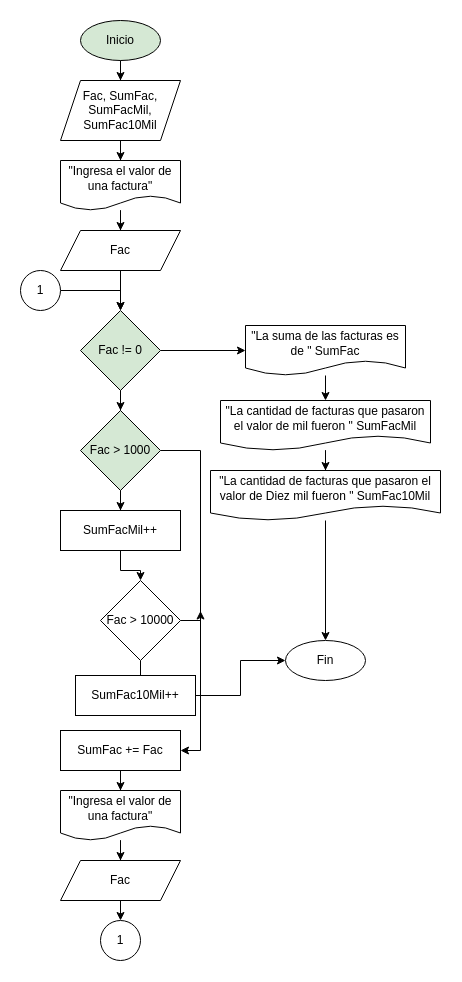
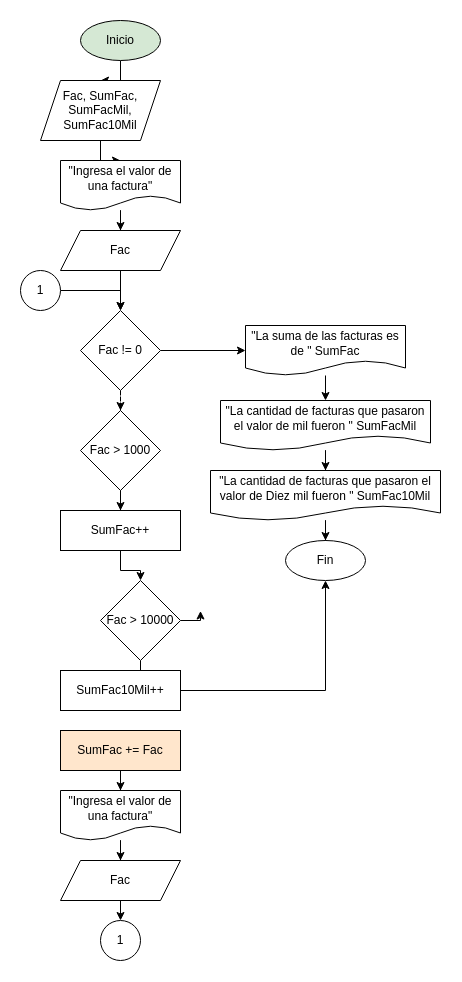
node "Fac, SumFac, SumFacMil, SumFac10Mil": moved (121, 111) -> (101, 111)
node "Fac != 0": fillcolor #d5e8d4 -> #ffffff
edge "Fac != 0" -> "Fac > 1000": style solid -> dashed
node "Fac > 1000": fillcolor #d5e8d4 -> #ffffff
edge "Fac > 1000" -> "SumFac += Fac": removed
node "SumFacMil++": label "SumFacMil++" -> "SumFac++"
node "Fin": moved (326, 661) -> (326, 561)
node "SumFac10Mil++": moved (136, 696) -> (121, 691)
node "SumFac += Fac": fillcolor #ffffff -> #ffe6cc
